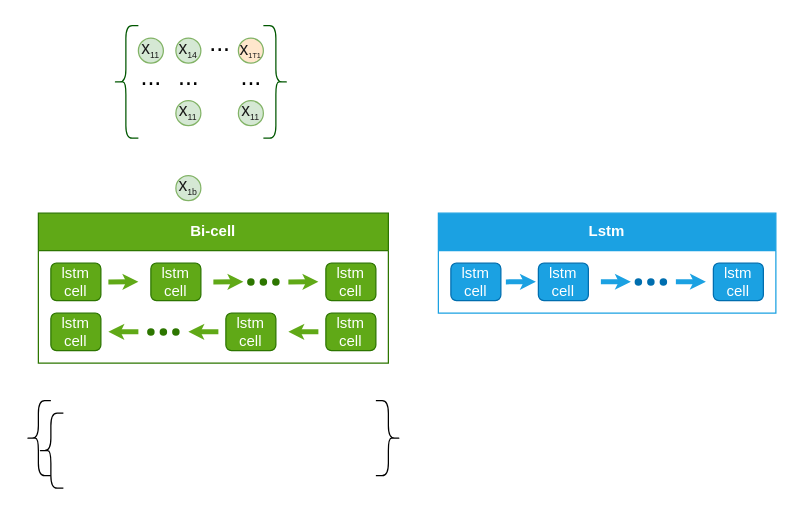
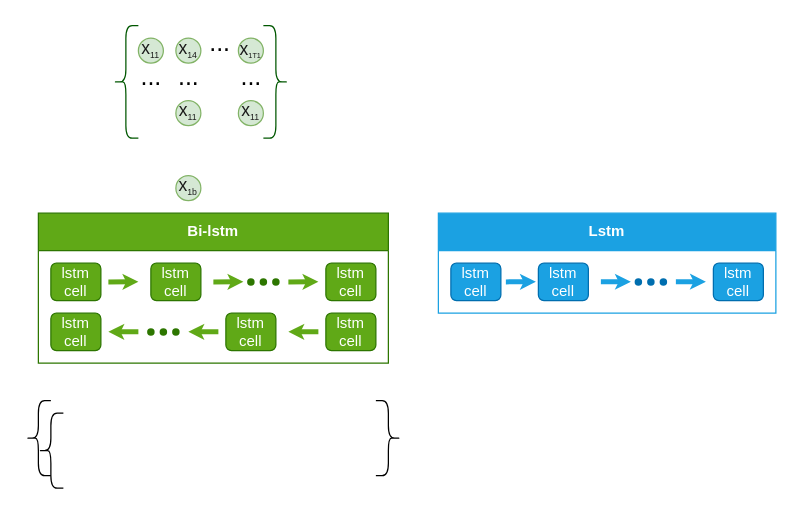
node "x1T1": fillcolor #ffe6cc -> #d5e8d4
node "Bi-cell": label "Bi-cell" -> "Bi-lstm"
